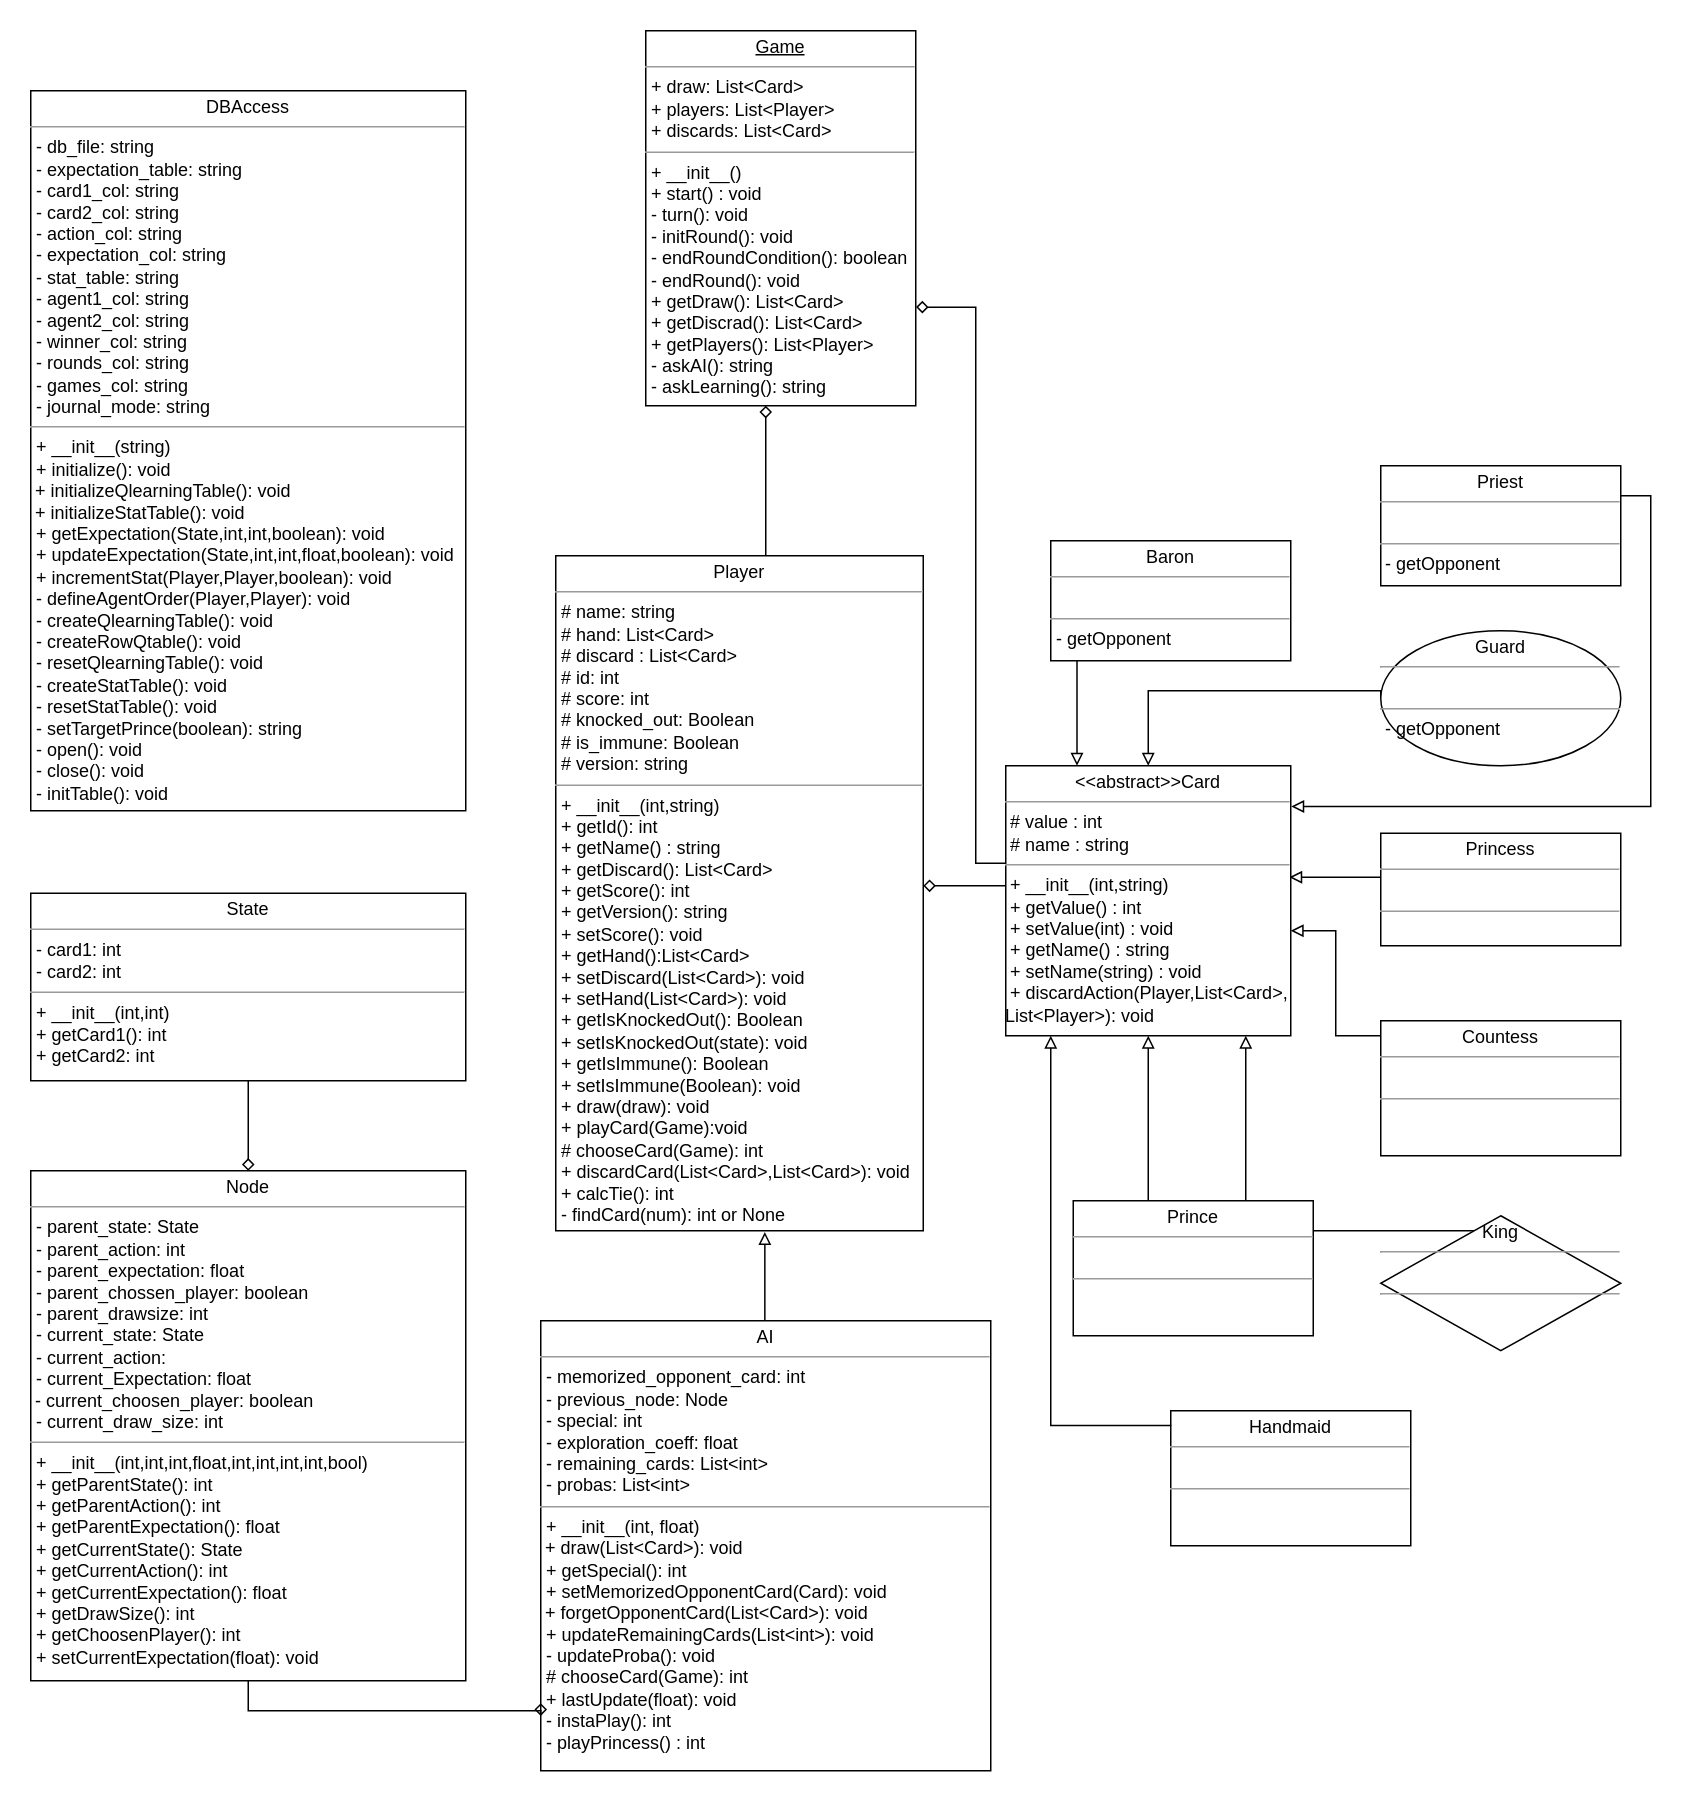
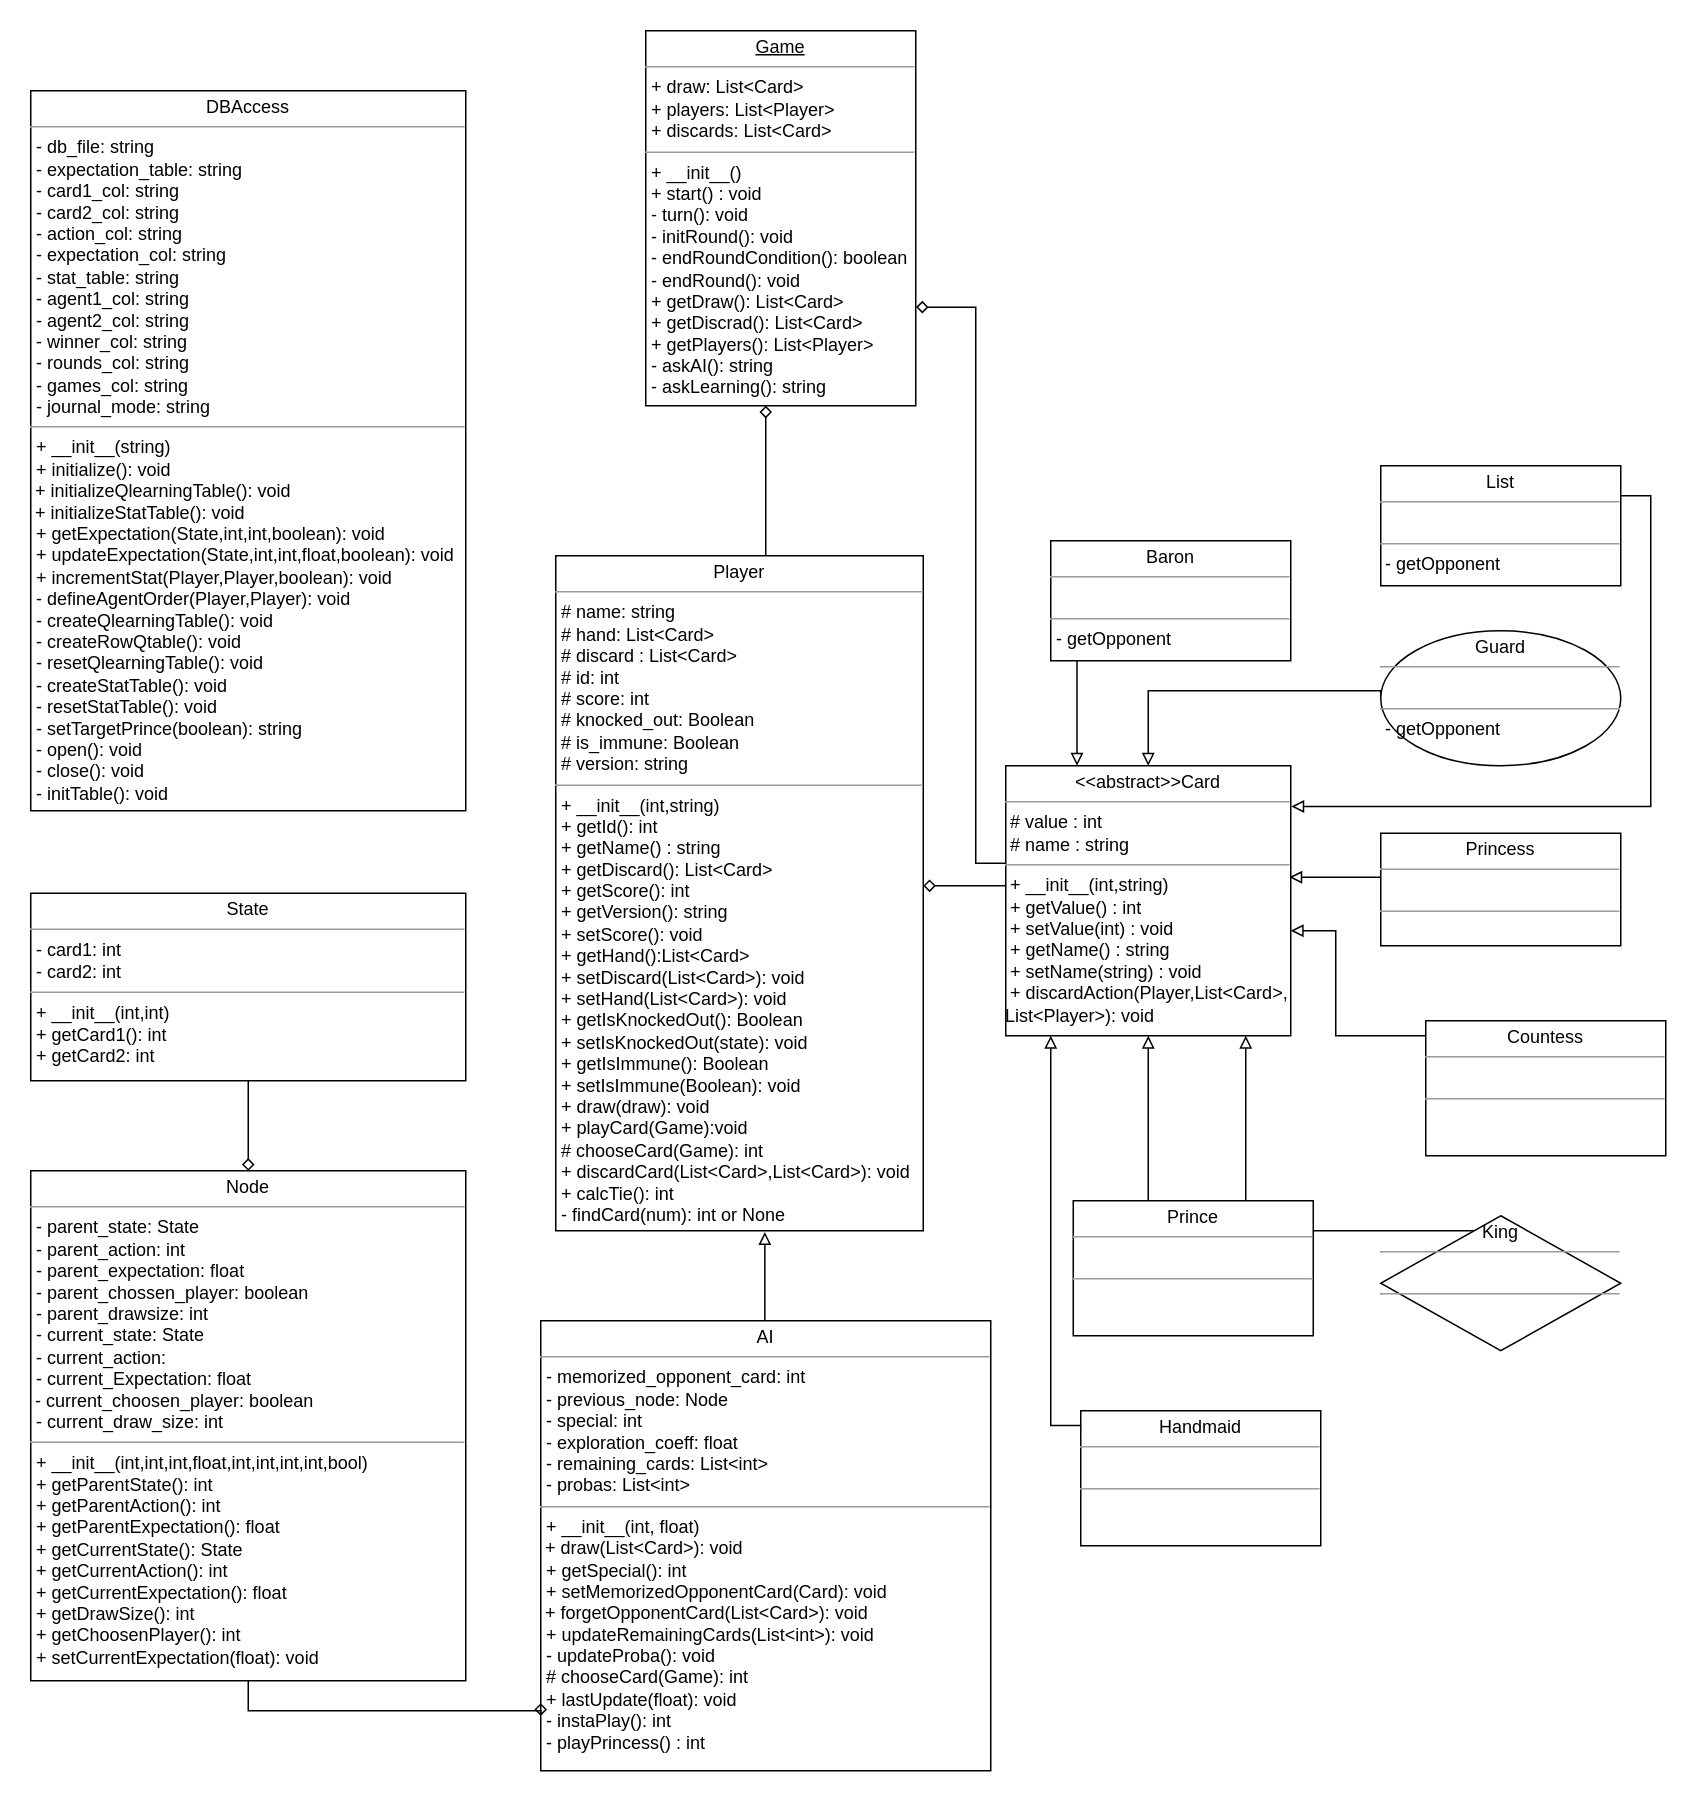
node "Priest - getOpponent": label "Priest - getOpponent" -> "List - getOpponent"
node "Countess": moved (1501, 1088) -> (1546, 1088)
node "Handmaid": moved (1291, 1478) -> (1201, 1478)
